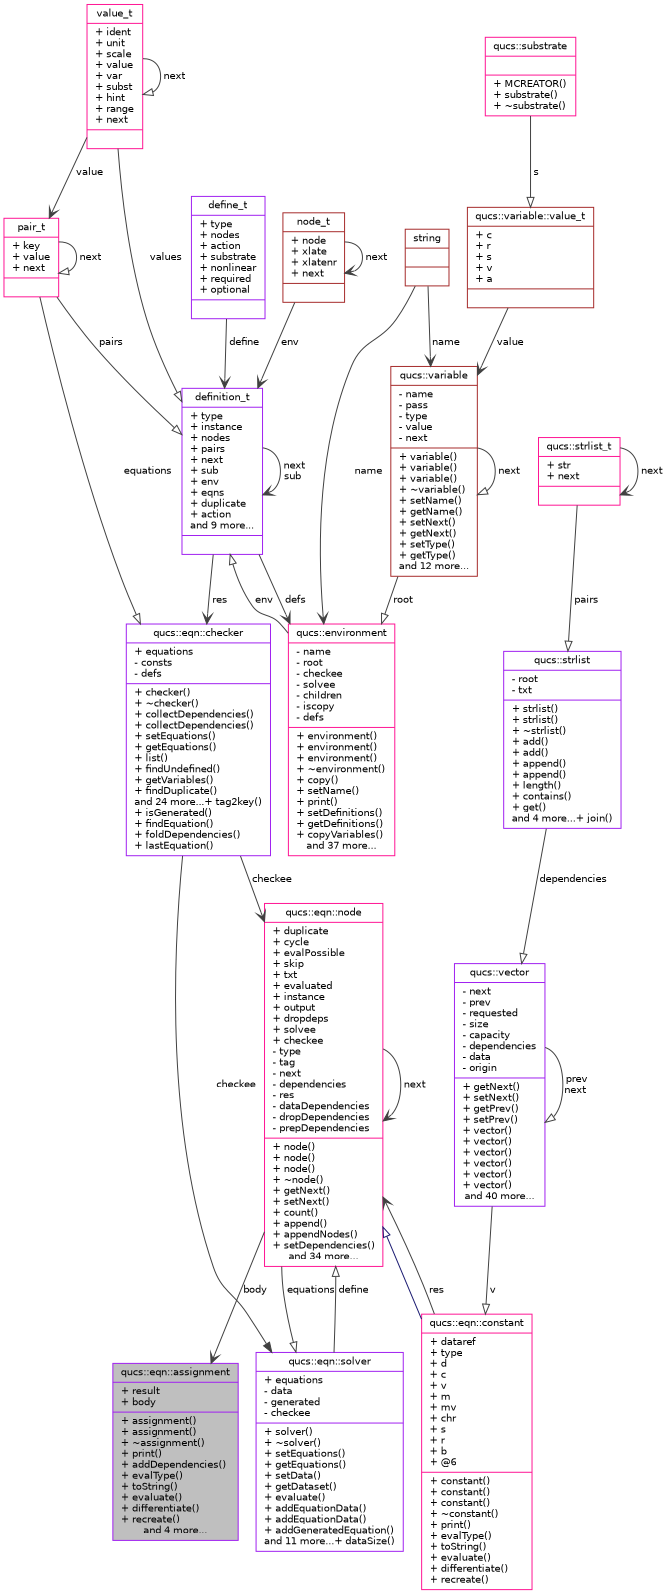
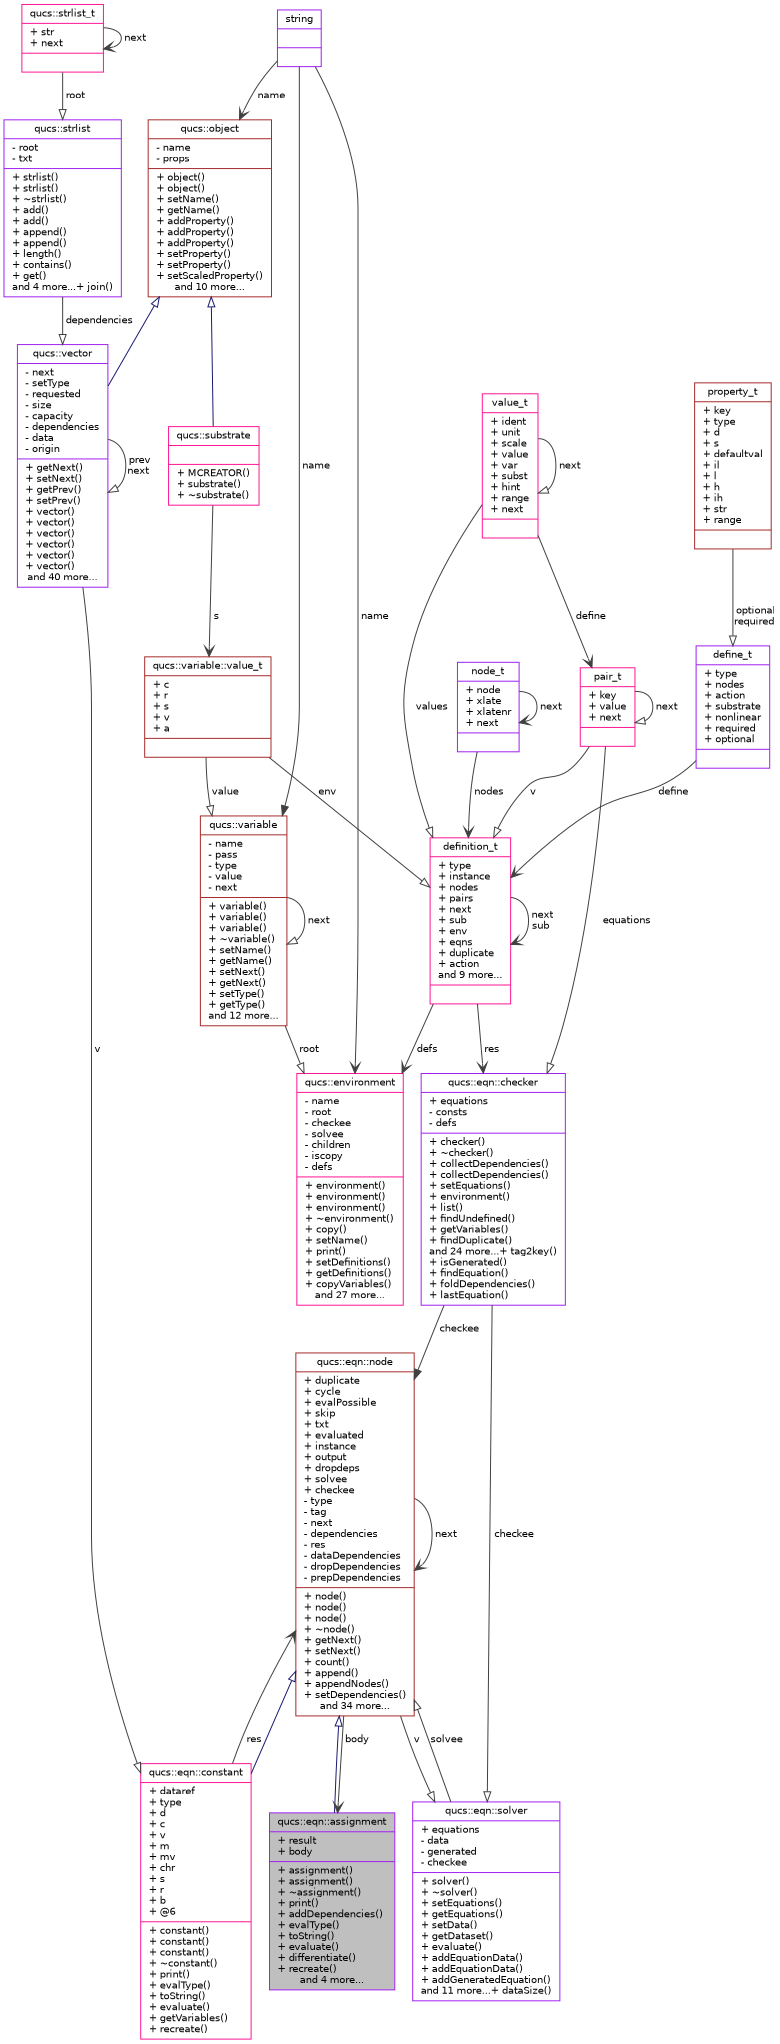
edge "qucs::substrate" -> "qucs::variable::value_t": arrowhead onormal -> vee
edge "value_t" -> "pair_t": label " value" -> " define"
node "qucs::object": added
node "node_t": color brown -> purple
node "string": color brown -> purple
edge "string" -> "qucs::variable": arrowhead vee -> normal
edge "qucs::variable::value_t" -> "qucs::variable": arrowhead vee -> onormal
edge "pair_t" -> "definition_t": label " pairs" -> " v"
edge "node_t" -> "definition_t": label " env" -> " nodes"
node "property_t": added
node "definition_t": color purple -> deeppink
edge "qucs::strlist_t" -> "qucs::strlist": label " pairs" -> " root"
edge "qucs::environment" -> "definition_t": now "qucs::variable::value_t" -> "definition_t"
node "qucs::eqn::checker": text "+ getEquations()" -> "+ environment()"
node "qucs::environment": text "and 37 more..." -> "and 27 more..."
edge "qucs::eqn::checker" -> "qucs::eqn::node": arrowhead vee -> normal
node "qucs::vector": text "- prev" -> "- setType"
node "qucs::eqn::node": color deeppink -> brown
edge "qucs::eqn::checker" -> "qucs::eqn::solver": arrowhead normal -> onormal
edge "qucs::eqn::node" -> "qucs::eqn::solver": label " equations" -> " v"
edge "qucs::eqn::solver" -> "qucs::eqn::node": label " define" -> " solvee"
node "qucs::eqn::constant": text "+ differentiate()" -> "+ getVariables()"
edge "qucs::eqn::assignment" -> "qucs::eqn::node": added
